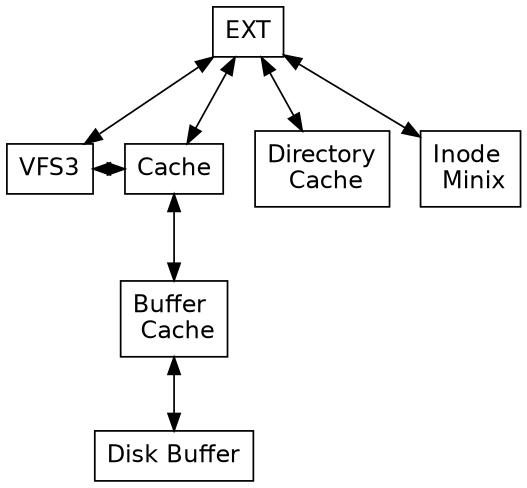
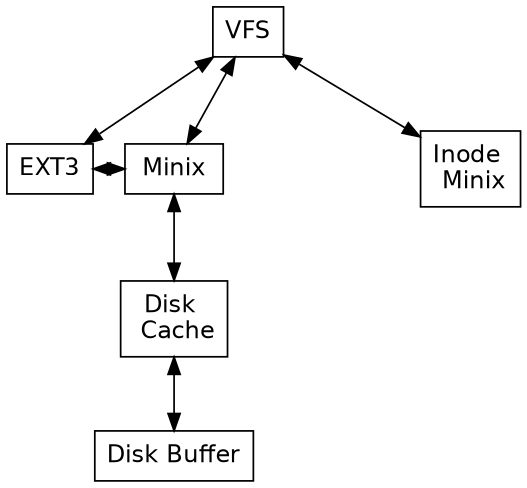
node "EXT": label "EXT" -> "VFS"
node "VFS3": label "VFS3" -> "EXT3"
node "Cache": label "Cache" -> "Minix"
node "Directory Cache": removed
node "Buffer Cache": label "Buffer Cache" -> "Disk Cache"
